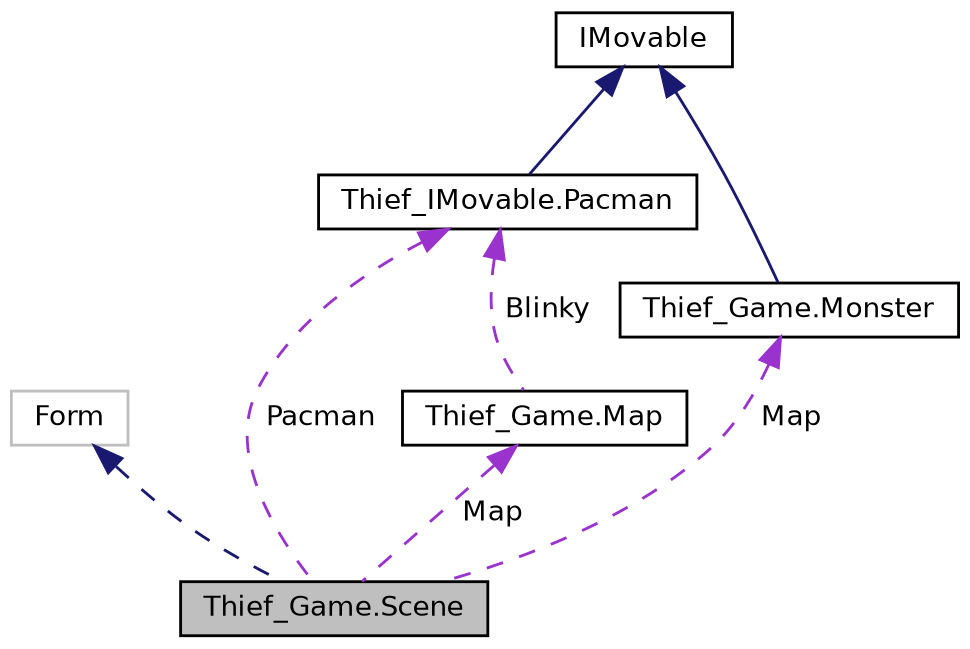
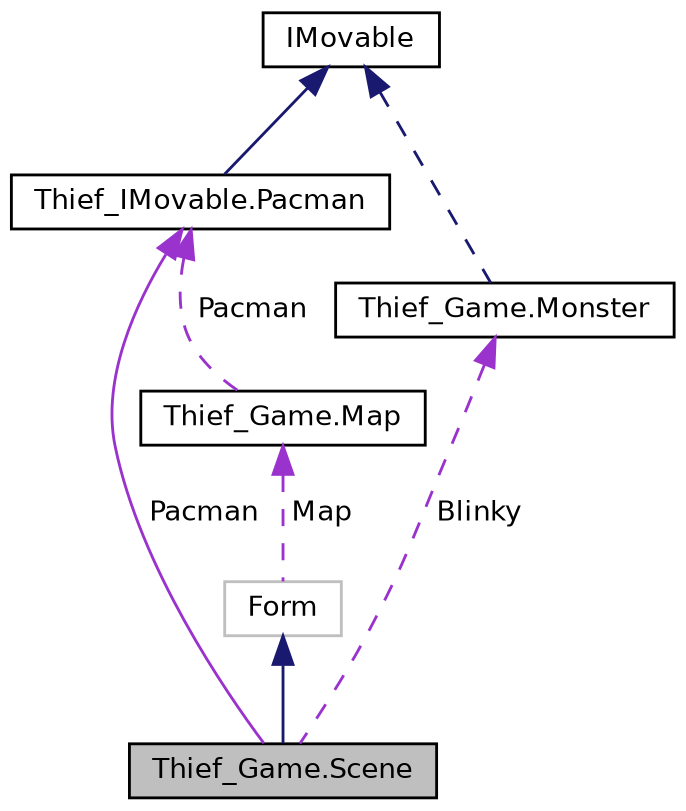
edge "Thief_Game.Monster" -> "IMovable": style solid -> dashed
edge "Thief_Game.Map" -> "Thief_IMovable.Pacman": label " Blinky" -> " Pacman"
edge "Thief_Game.Scene" -> "Thief_IMovable.Pacman": style dashed -> solid
edge "Thief_Game.Scene" -> "Thief_Game.Monster": label " Map" -> " Blinky"
edge "Thief_Game.Scene" -> "Thief_Game.Map": now "Form" -> "Thief_Game.Map"
edge "Thief_Game.Scene" -> "Form": style dashed -> solid
